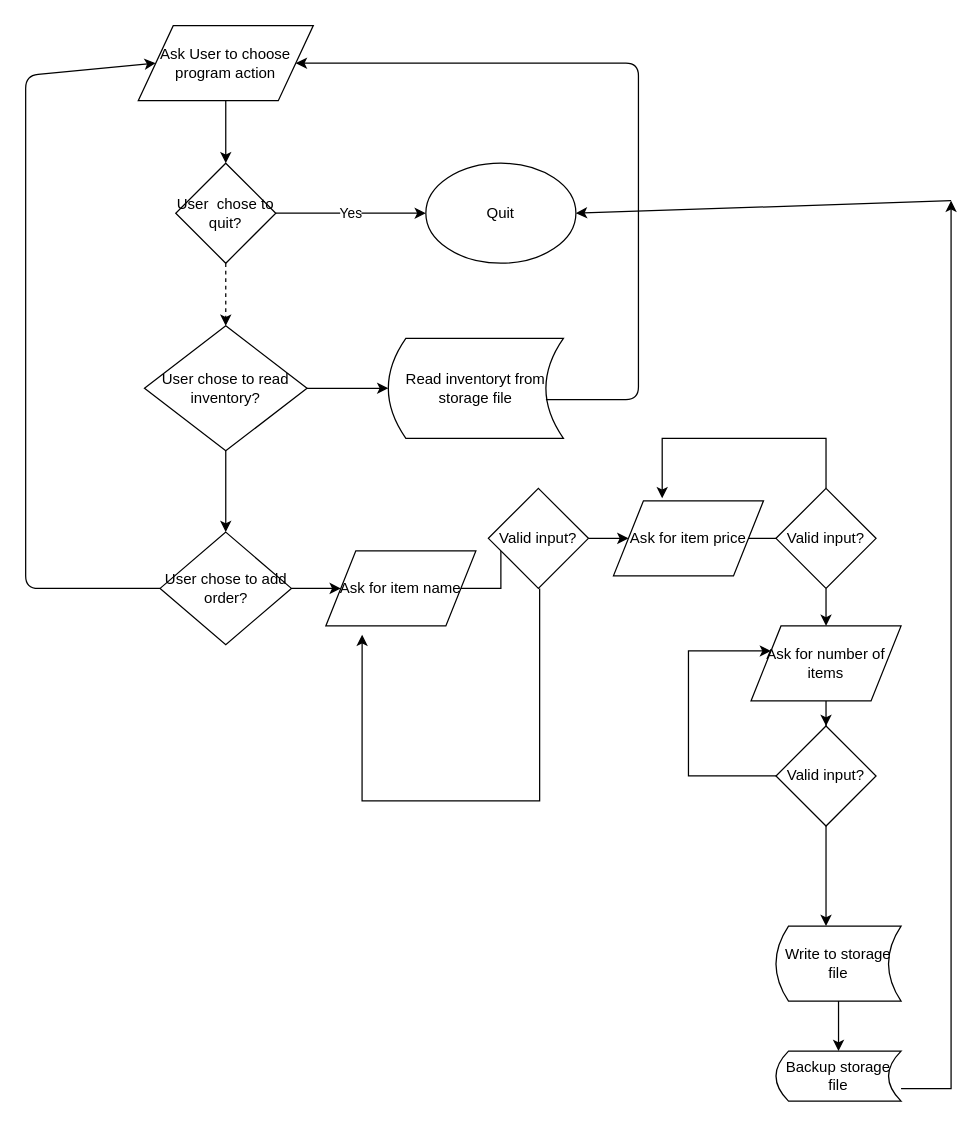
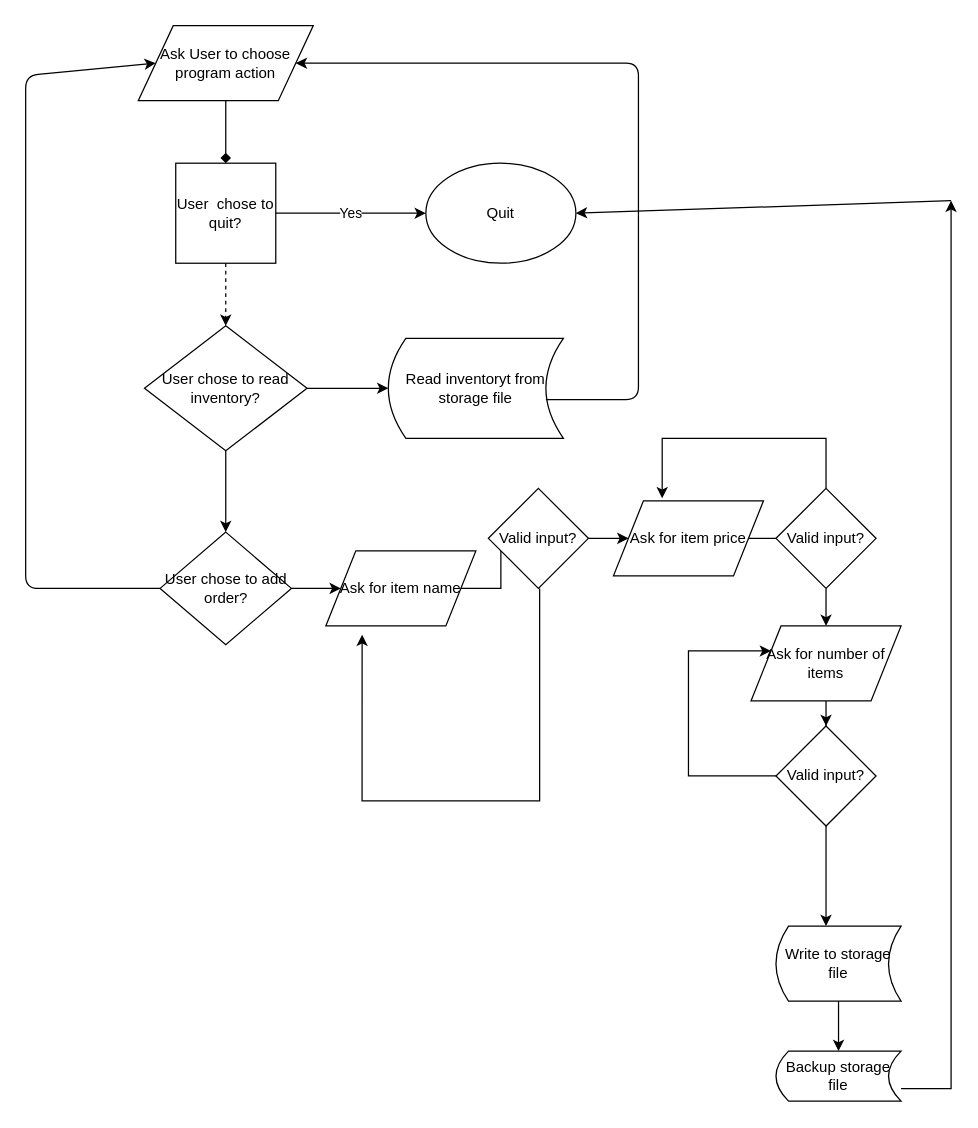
edge "Ask User to choose program action" -> "User chose to quit?": arrowhead classic -> diamond
node "User chose to quit?": shape diamond -> rectangle
